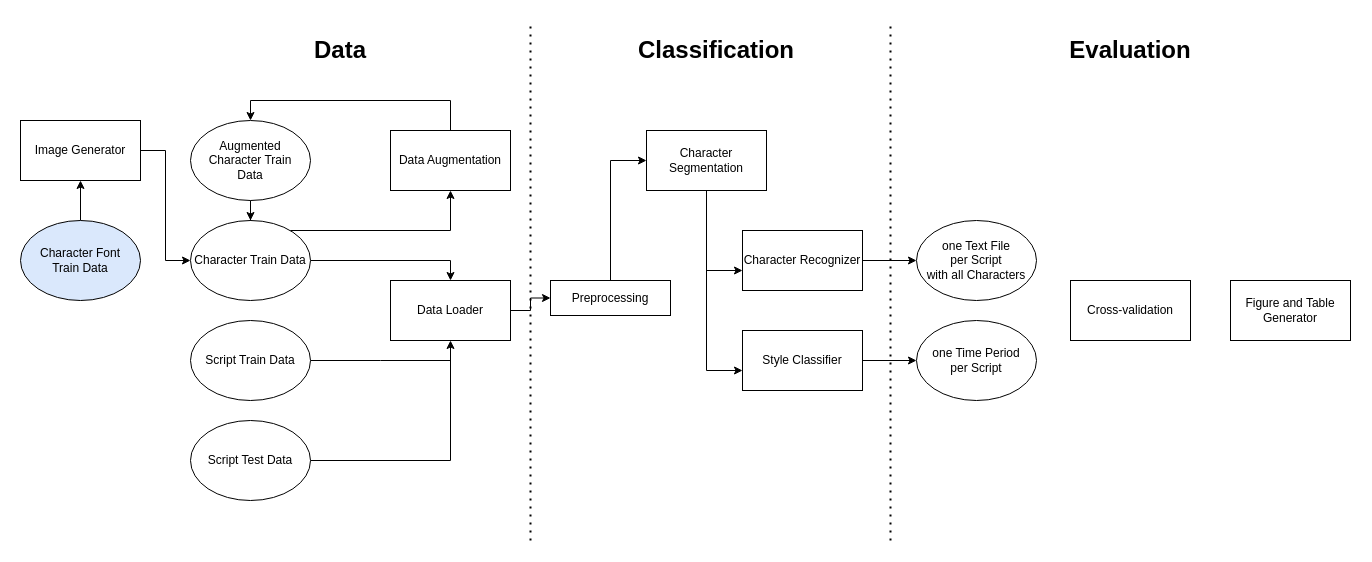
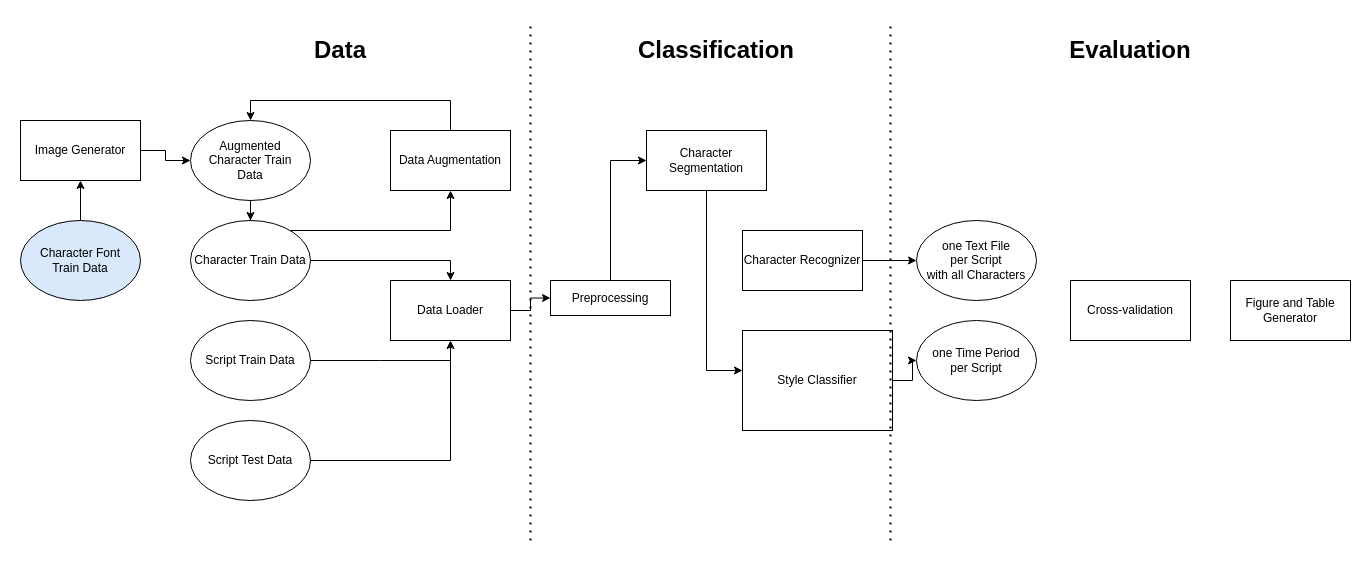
edge "Image Generator" -> "Character Train Data": now "Image Generator" -> "Augmented Character Train Data"
edge "Character Segmentation" -> "Character Recognizer": removed
node "Style Classifier": size 120x60 -> 150x100
